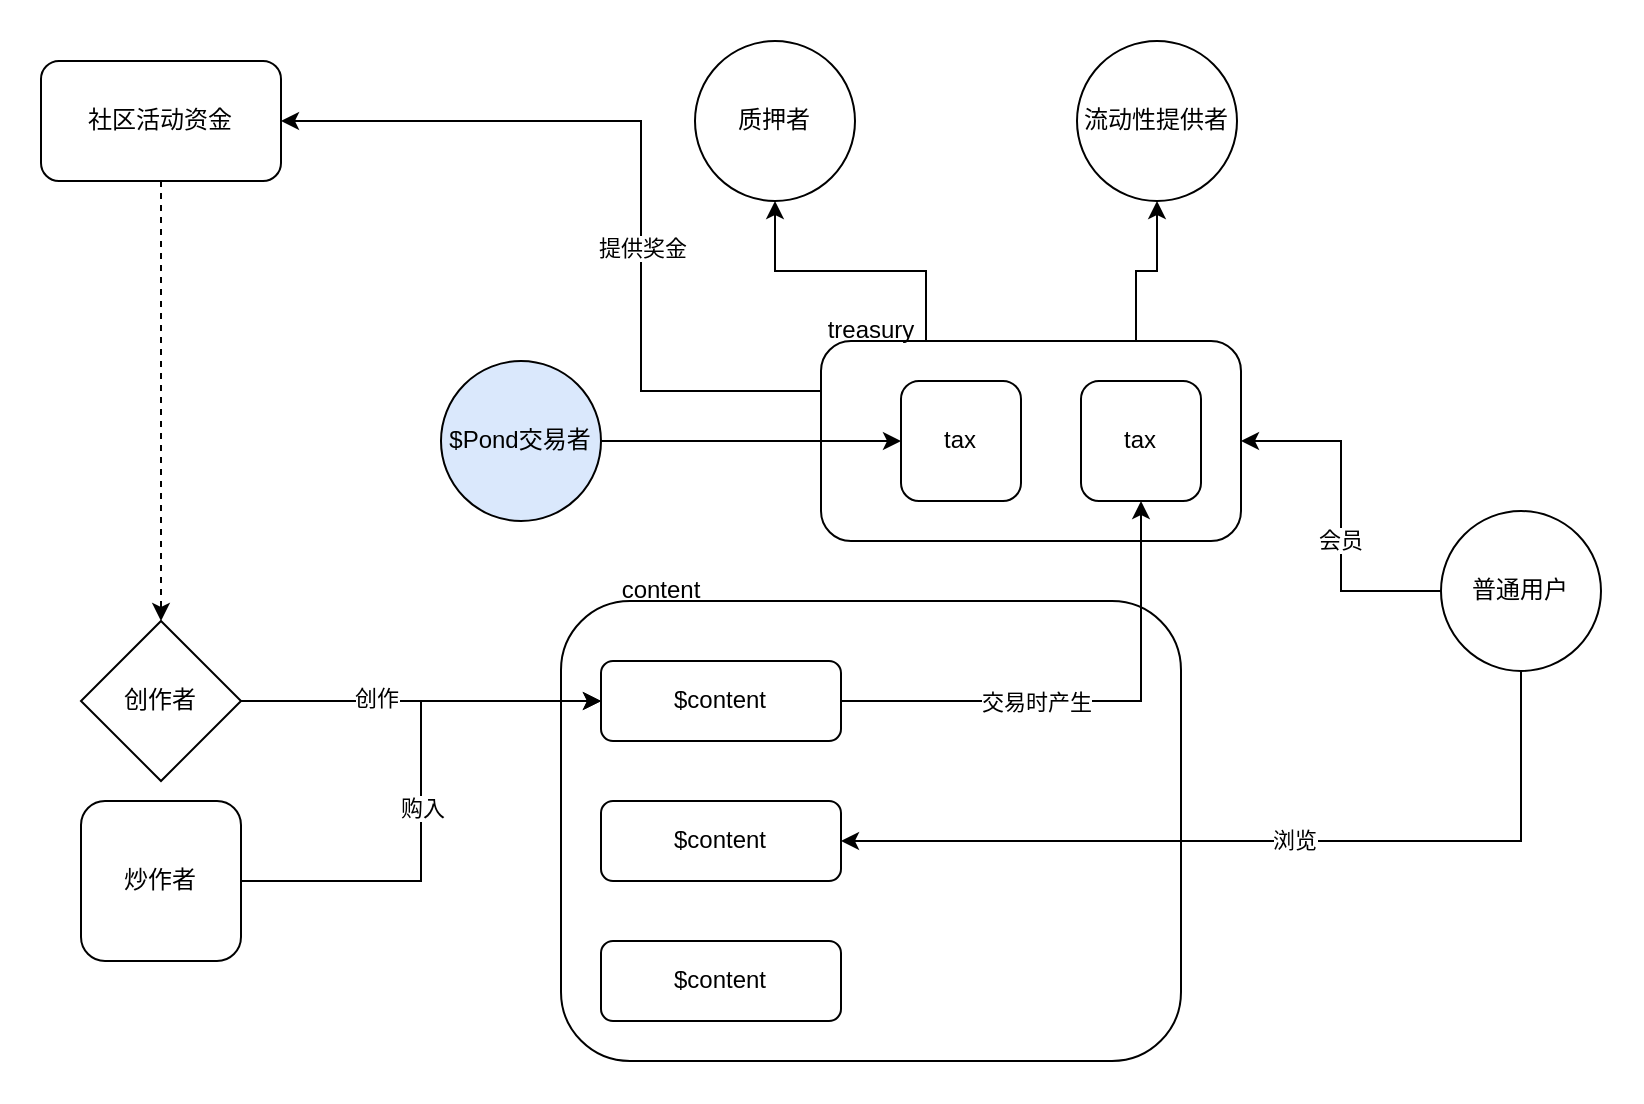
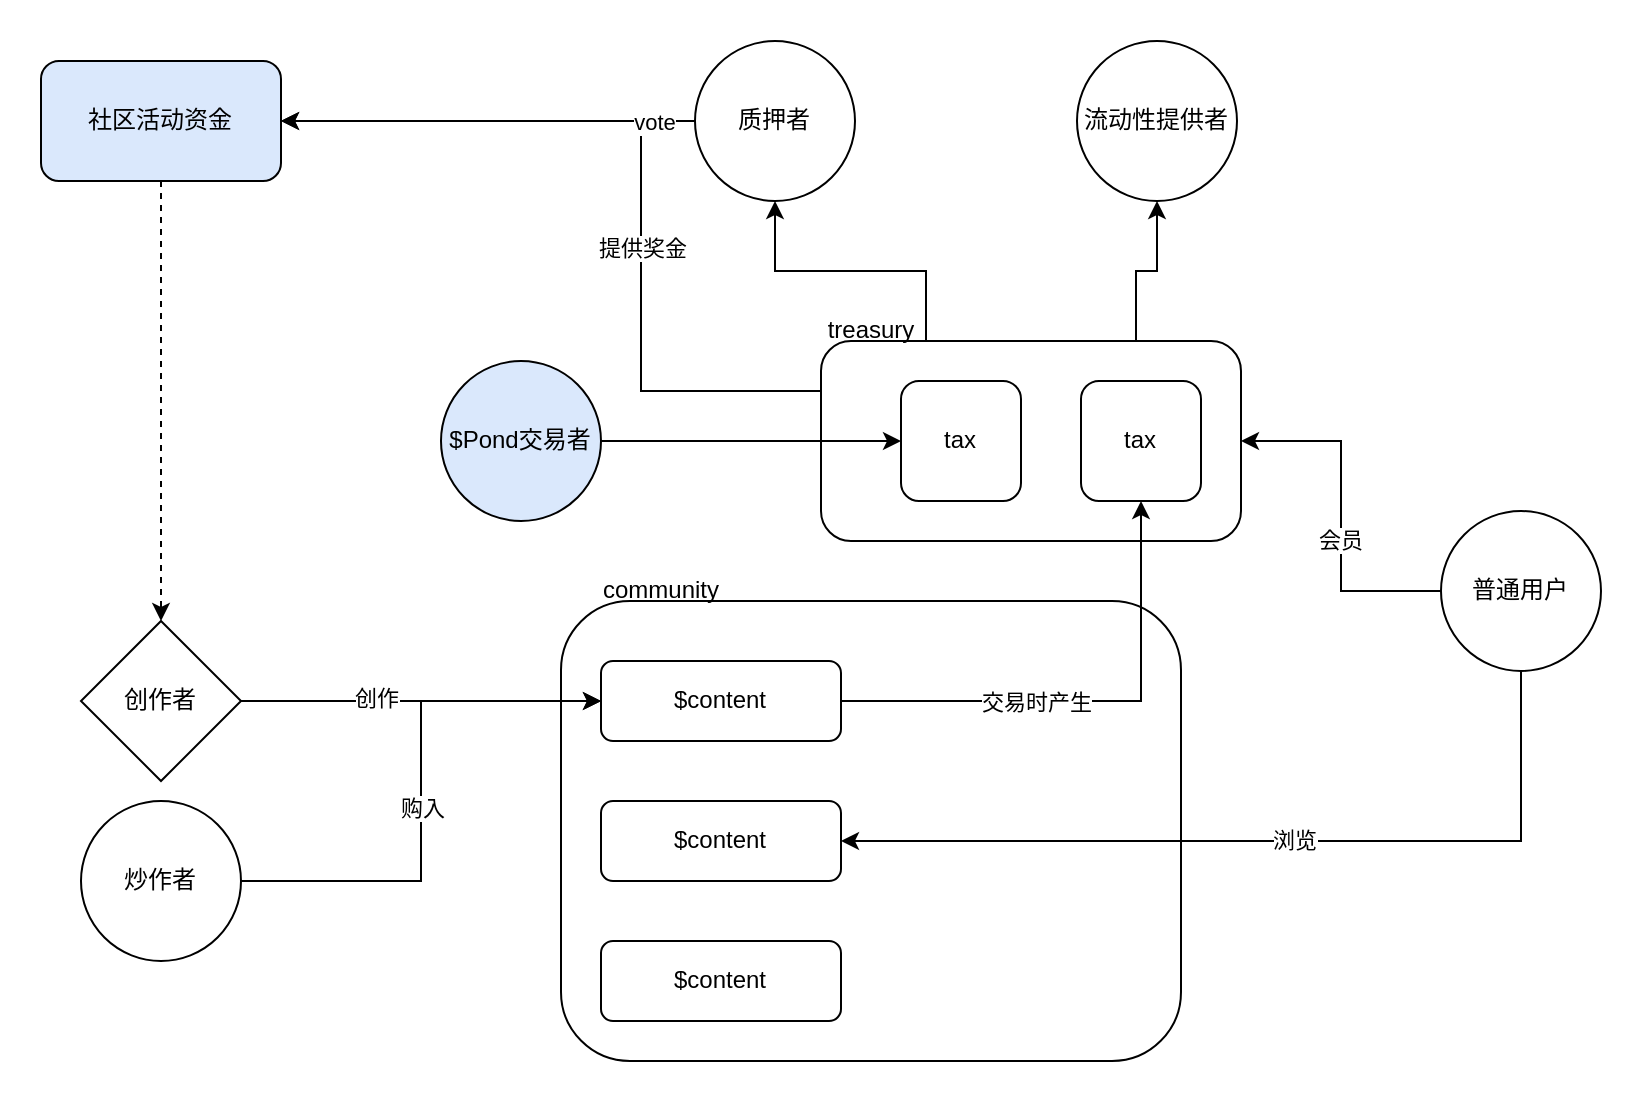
node "社区活动资金": fillcolor #ffffff -> #dae8fc
edge "质押者" -> "社区活动资金": added, label "vote"
node "content": label "content" -> "community"
node "炒作者": shape rounded rectangle -> ellipse
